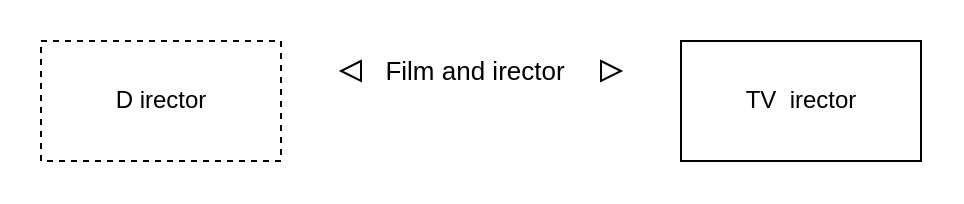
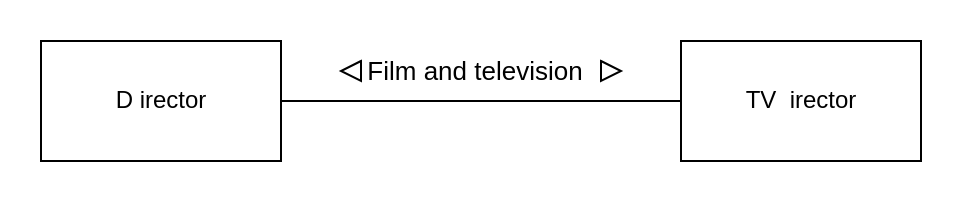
node "Film and irector": label "Film and irector" -> "Film and television"
node "D irector": style dashed -> solid
edge "D irector" -- "TV irector": added
